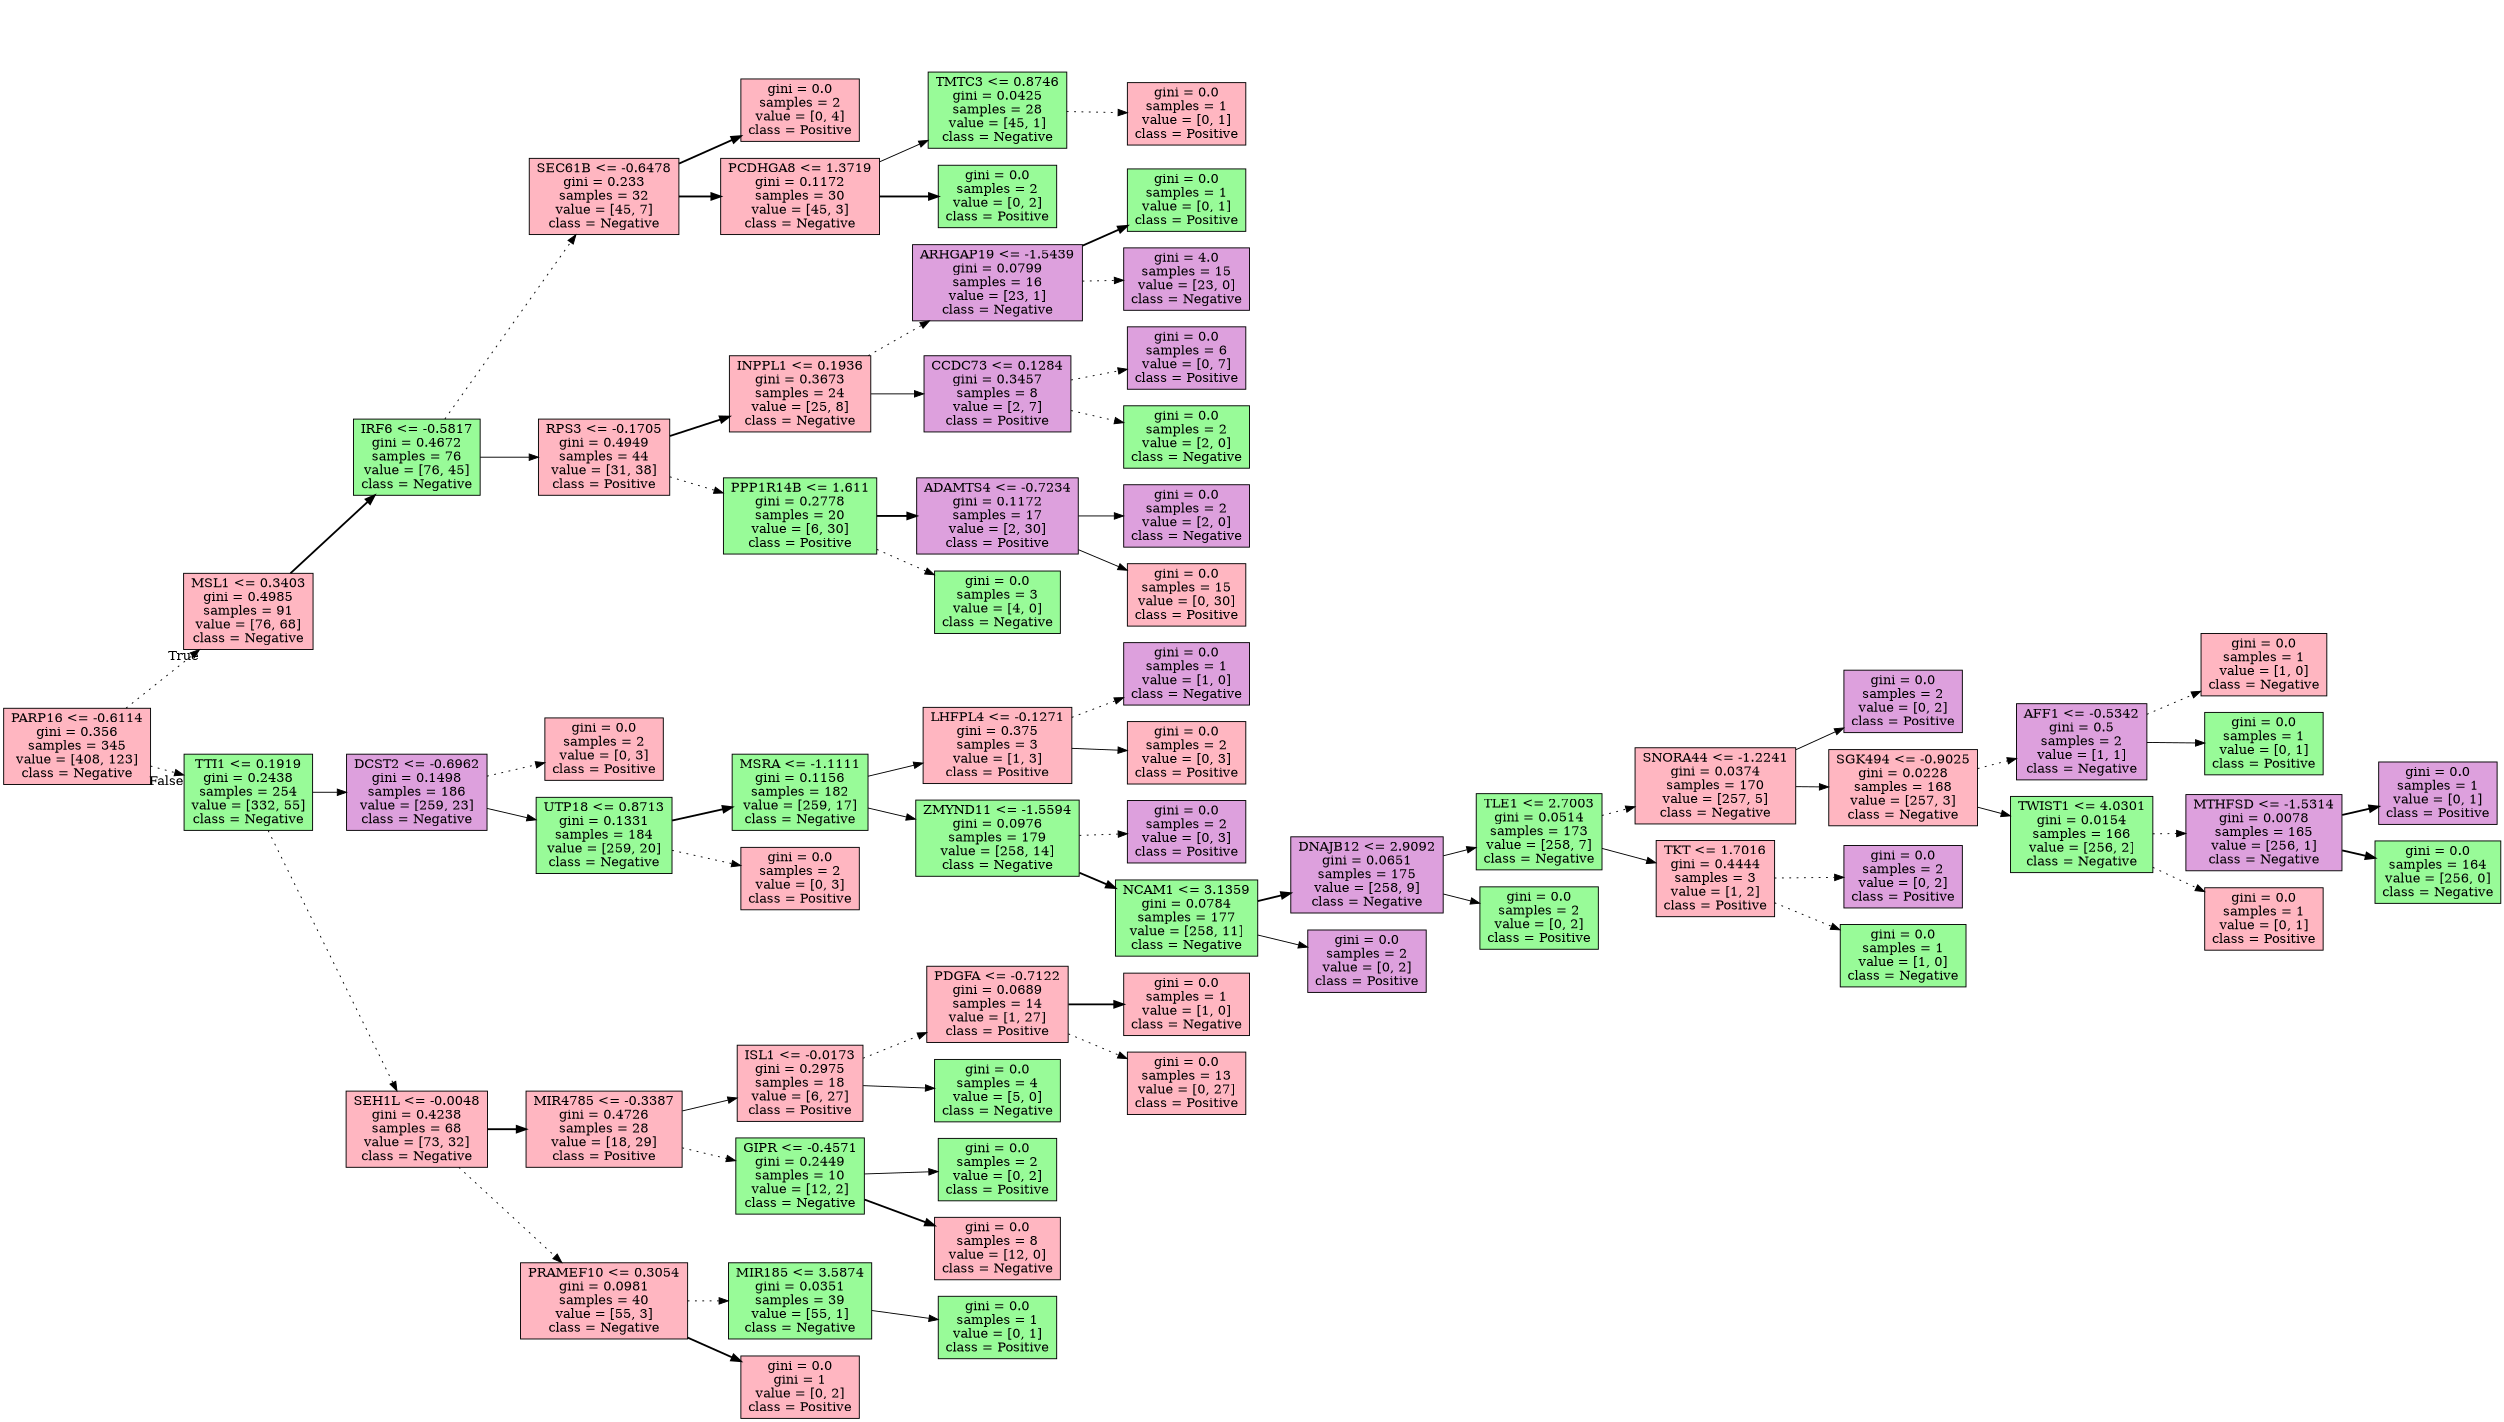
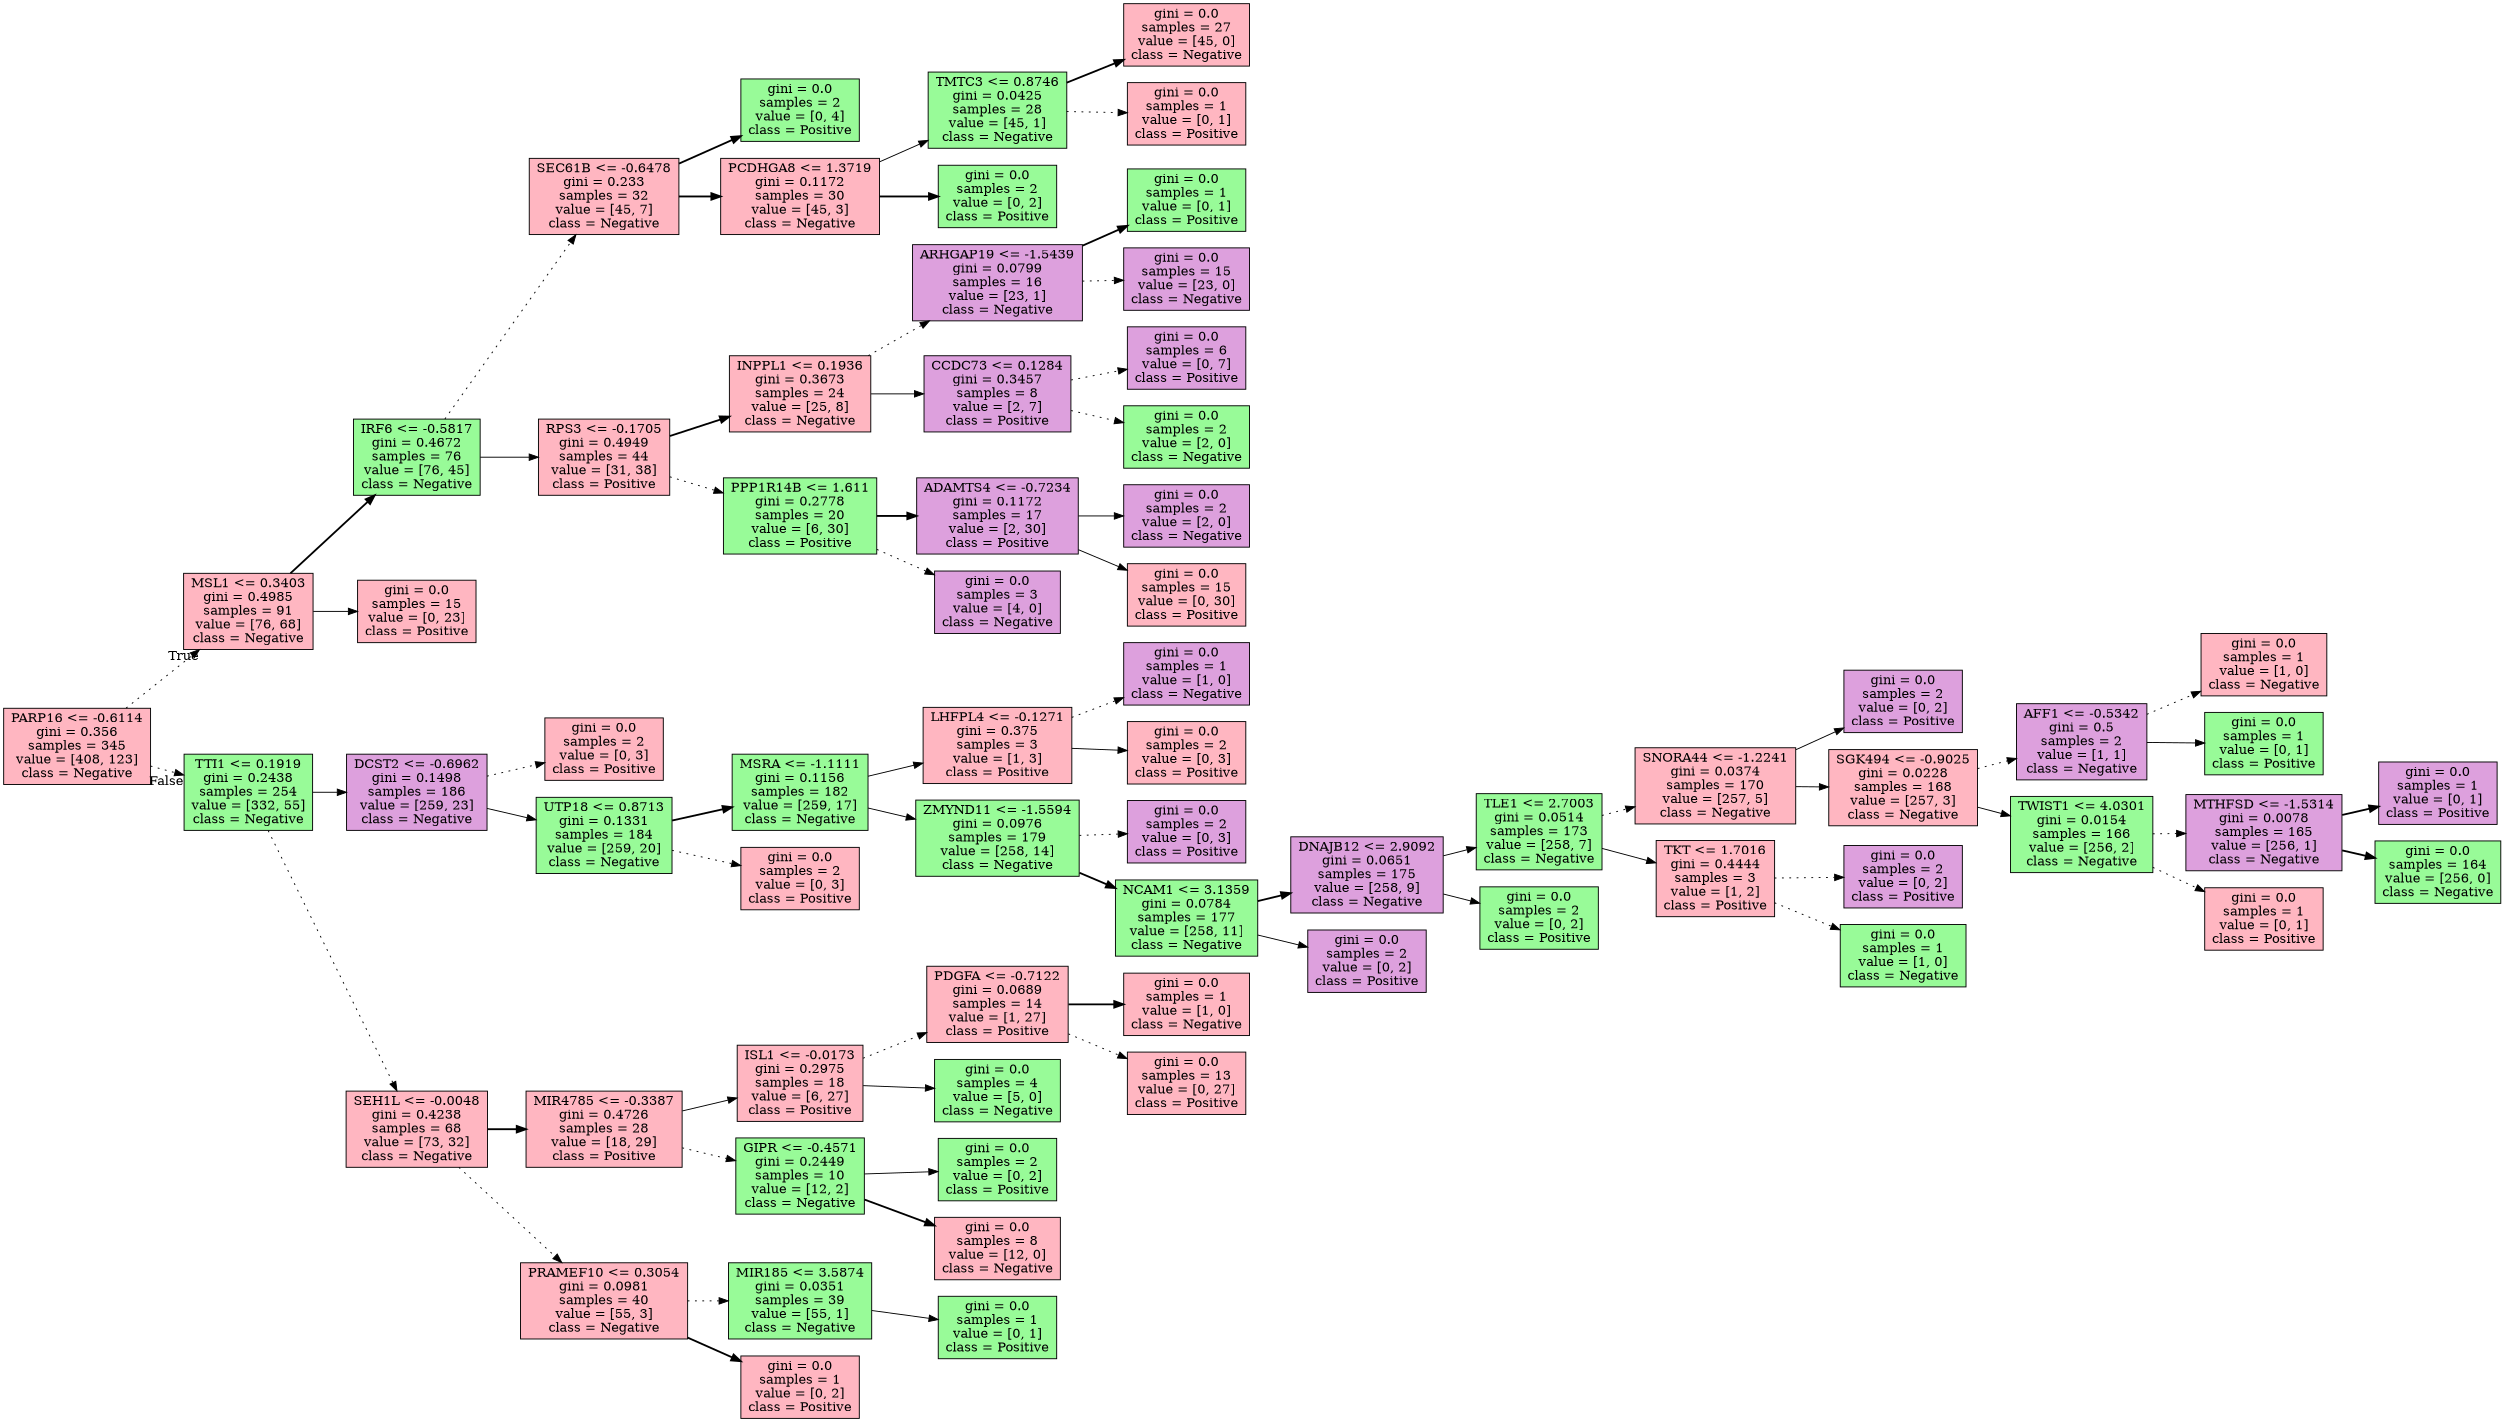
node "gini = 0.0 samples = 27 value = [45, 0] class = Negative": added
node "gini = 0.0 samples = 2 value = [0, 4] class = Positive": fillcolor lightpink -> palegreen
node "gini = 4.0 samples = 15 value = [23, 0] class = Negative": label "gini = 4.0 samples = 15 value = [23, 0] class = Negative" -> "gini = 0.0 samples = 15 value = [23, 0] class = Negative"
node "gini = 0.0 samples = 3 value = [4, 0] class = Negative": fillcolor palegreen -> plum
node "gini = 0.0 samples = 15 value = [0, 23] class = Positive": added
node "gini = 0.0 gini = 1 value = [0, 2] class = Positive": label "gini = 0.0 gini = 1 value = [0, 2] class = Positive" -> "gini = 0.0 samples = 1 value = [0, 2] class = Positive"
